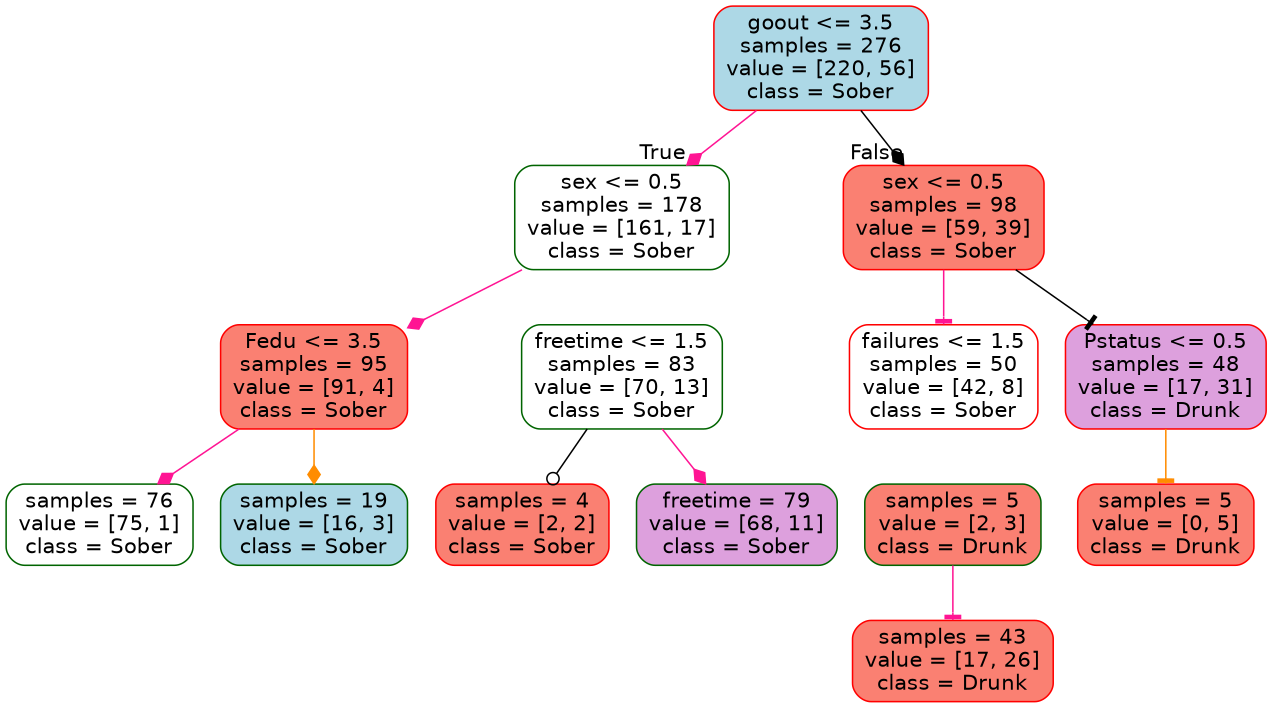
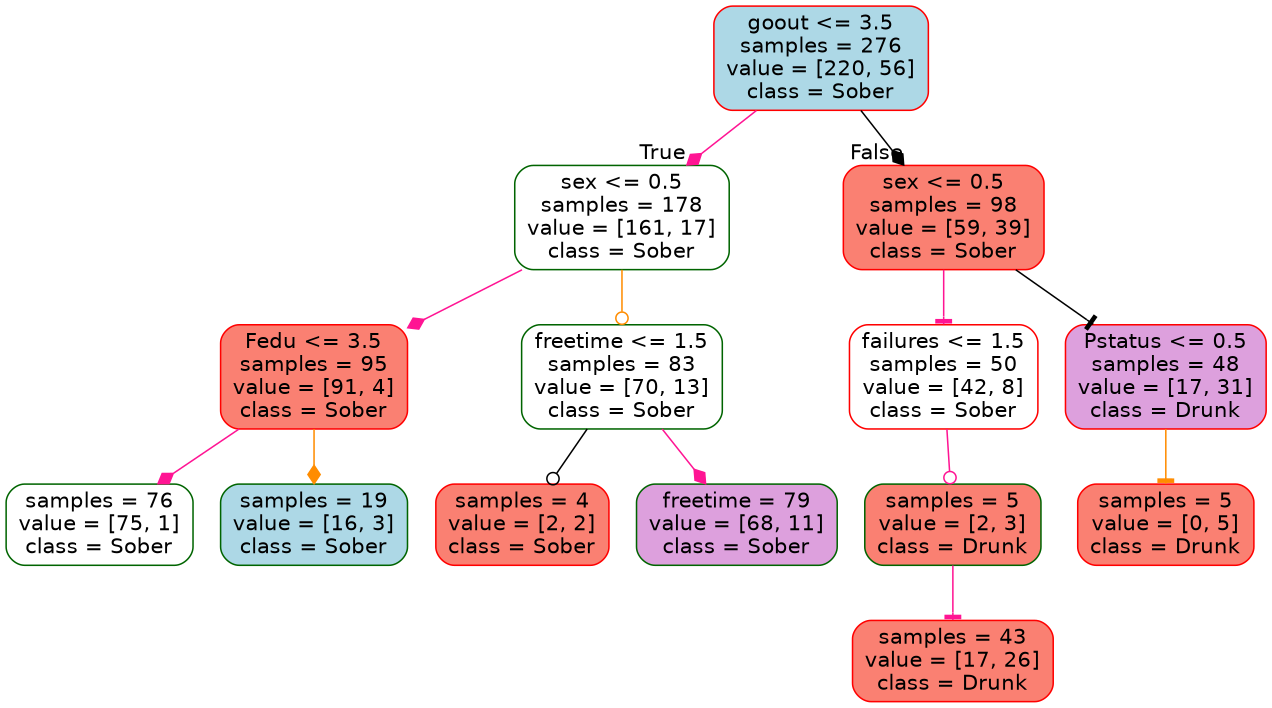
edge "sex <= 0.5 samples = 178 value = [161, 17] class = Sober" -> "freetime <= 1.5 samples = 83 value = [70, 13] class = Sober": added
edge "failures <= 1.5 samples = 50 value = [42, 8] class = Sober" -> "samples = 5 value = [2, 3] class = Drunk": added
